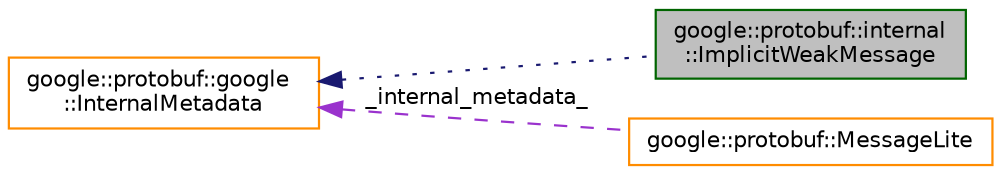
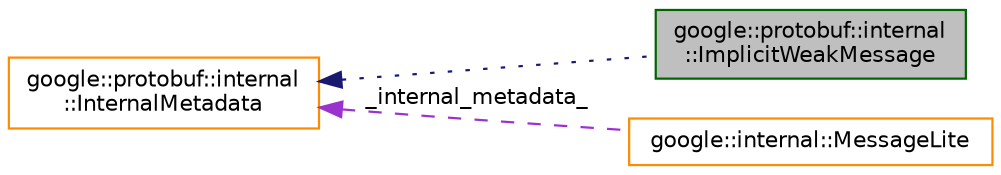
node "google::protobuf::google ::InternalMetadata": label "google::protobuf::google ::InternalMetadata" -> "google::protobuf::internal ::InternalMetadata"
node "google::protobuf::MessageLite": label "google::protobuf::MessageLite" -> "google::internal::MessageLite"
